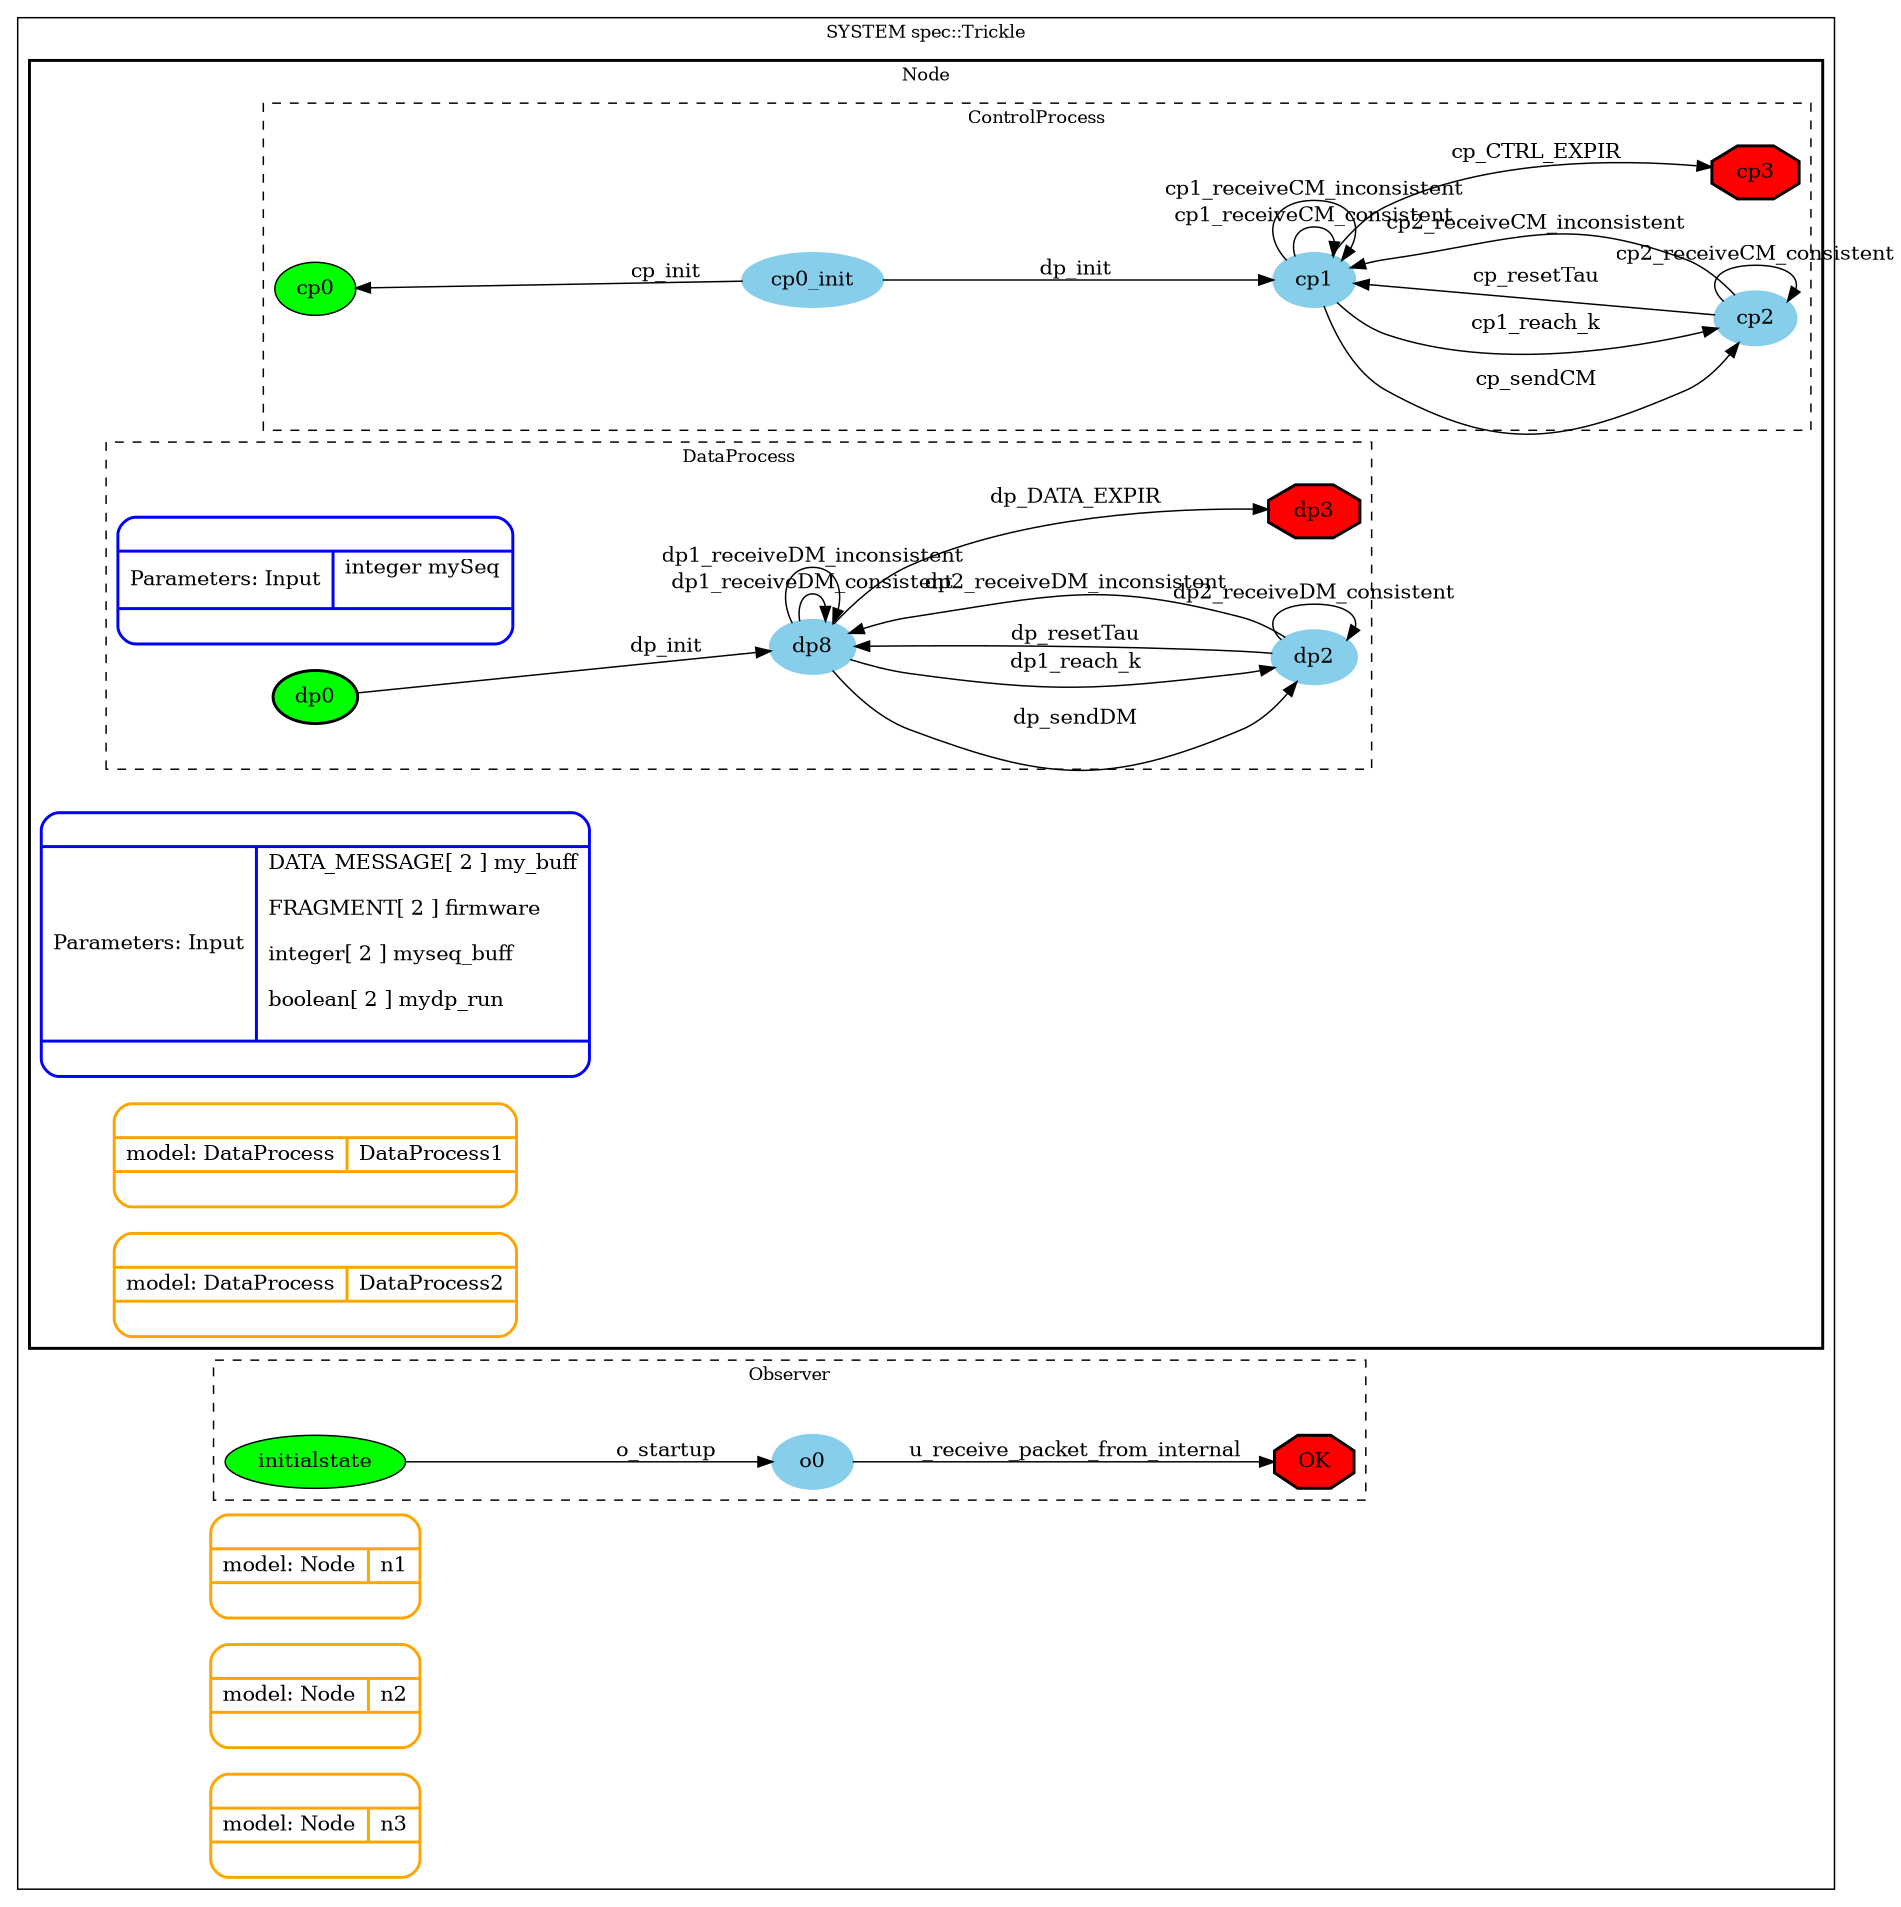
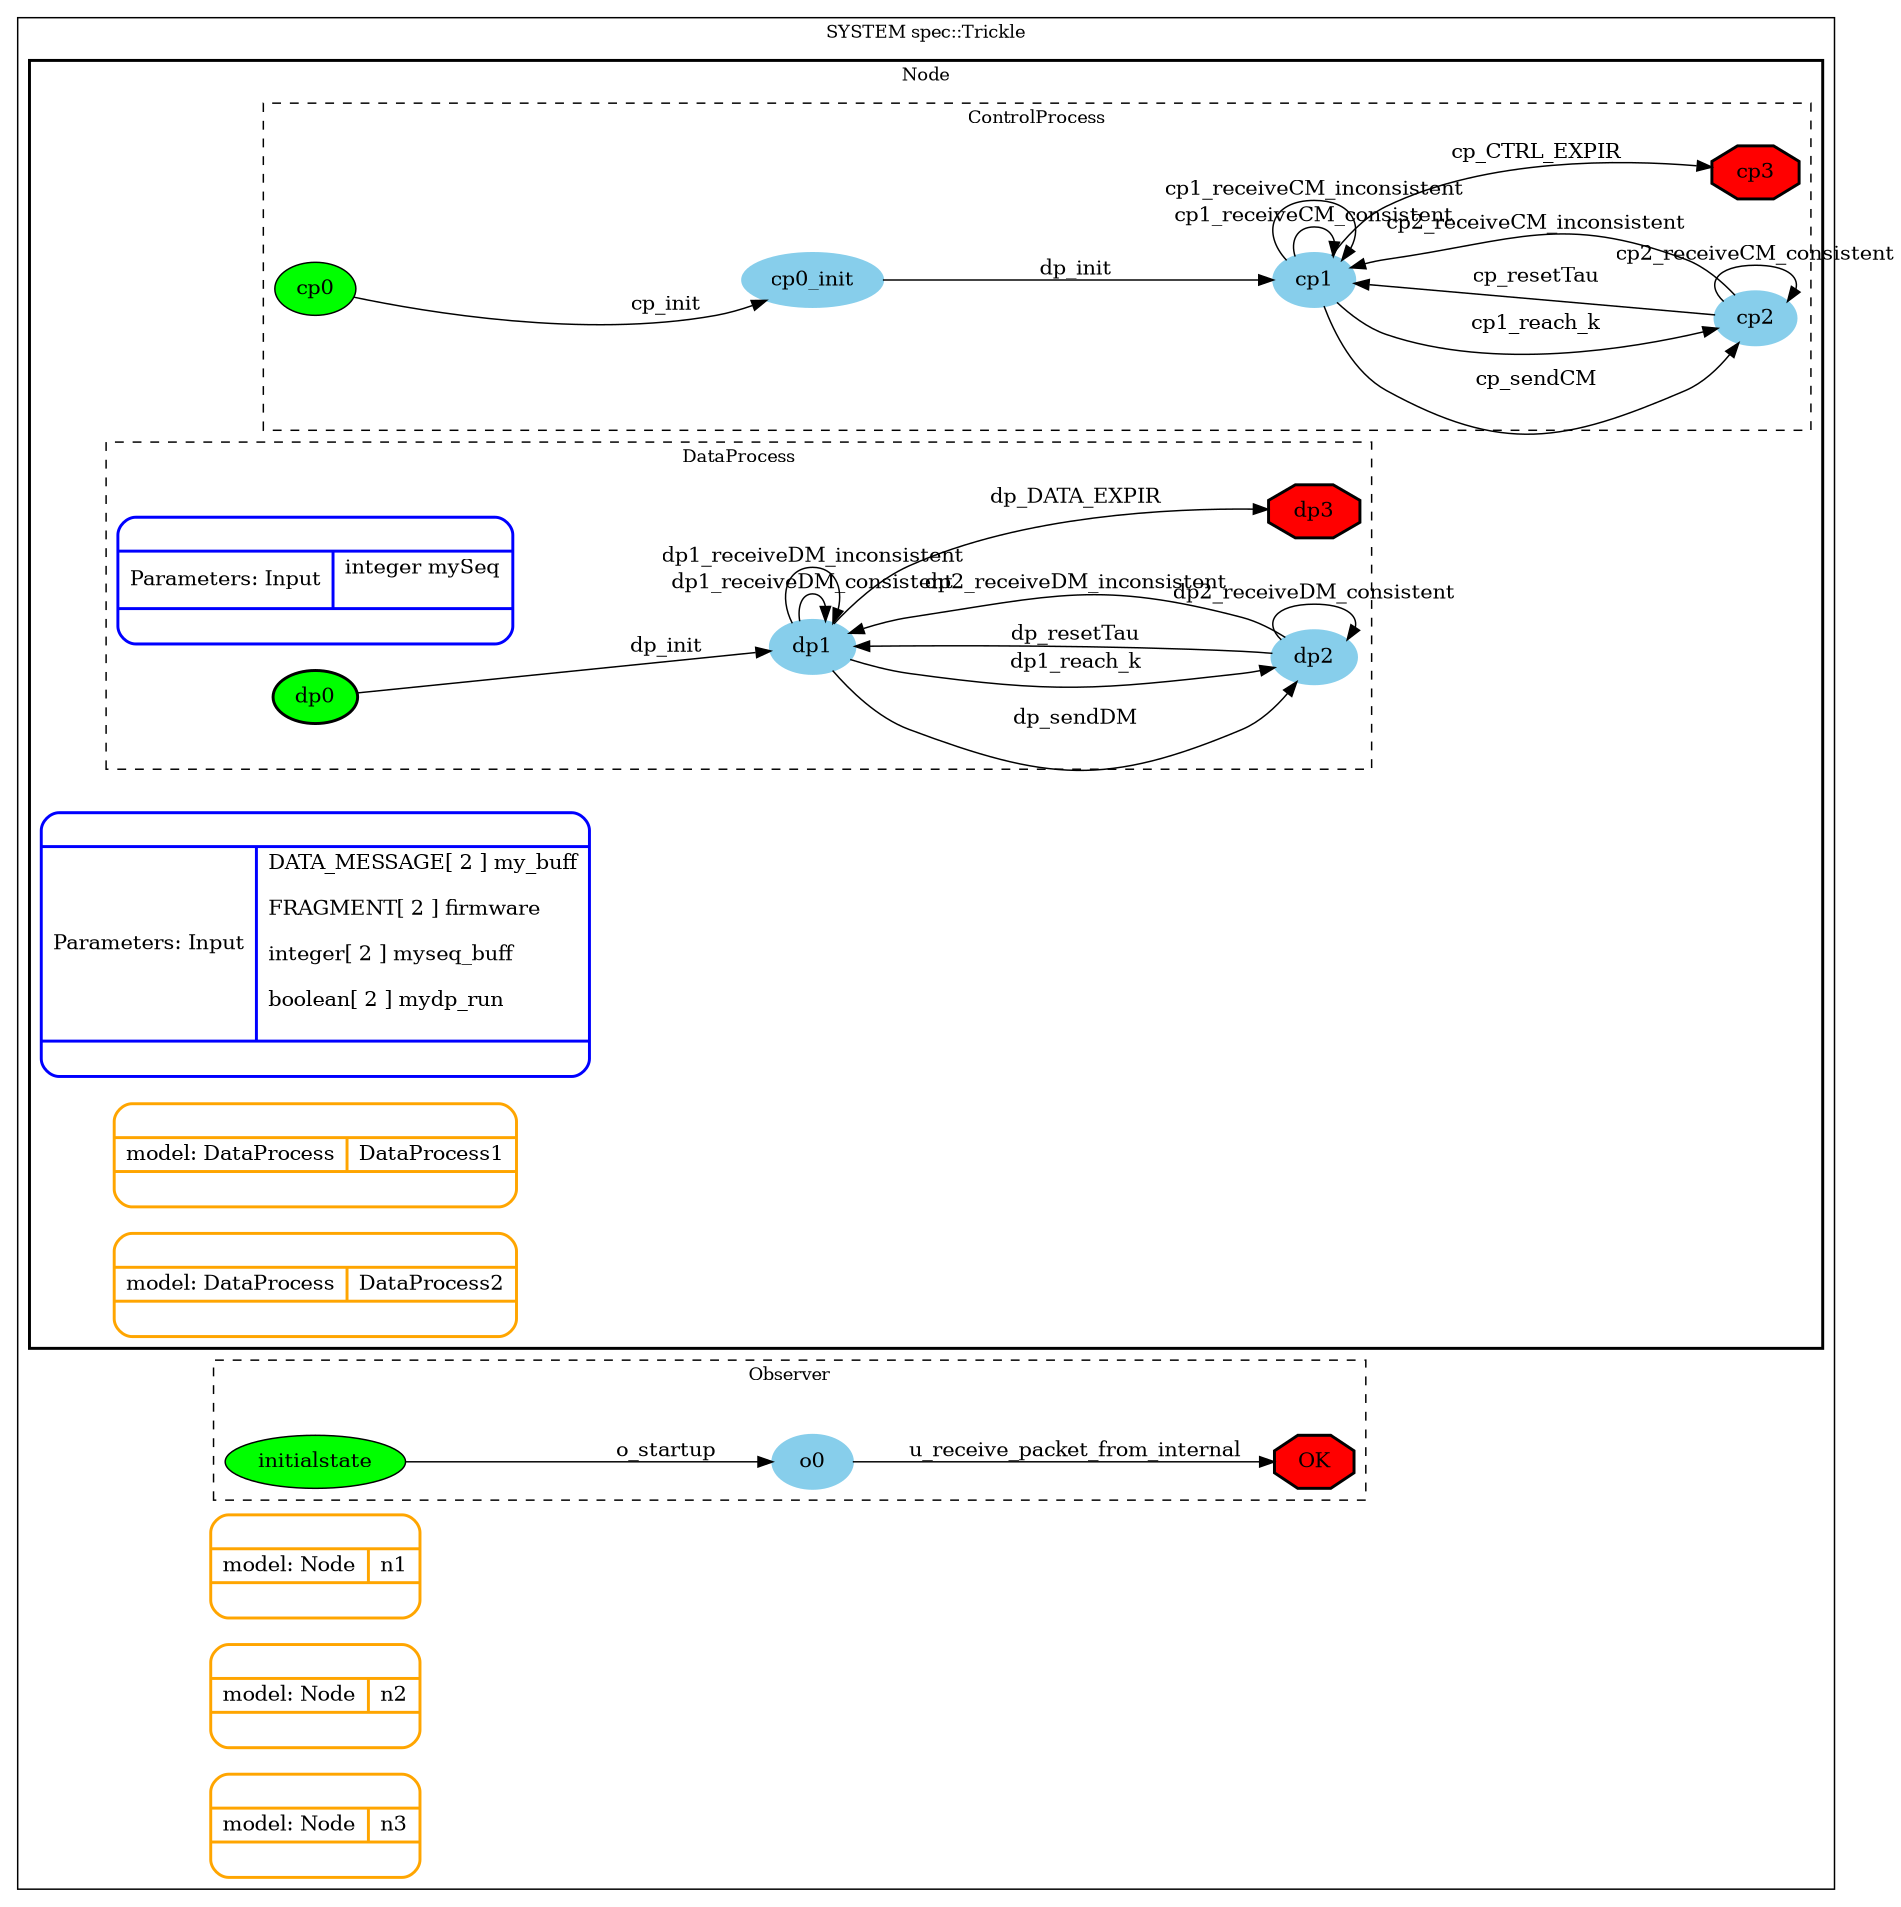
edge "cp0_init" -> "cp0": reversed
node "dp8": label "dp8" -> "dp1"
